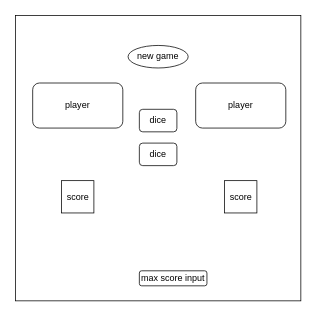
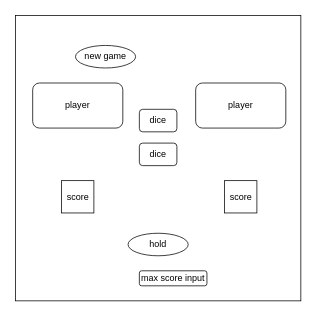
node "new game": moved (158, 57) -> (105, 57)
node "hold": added
